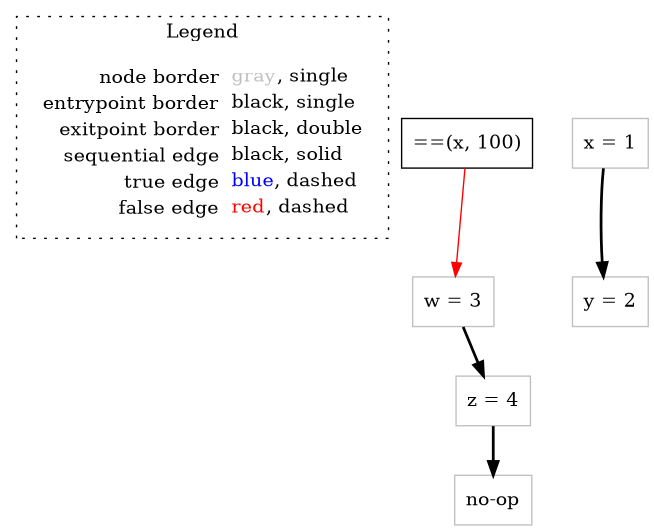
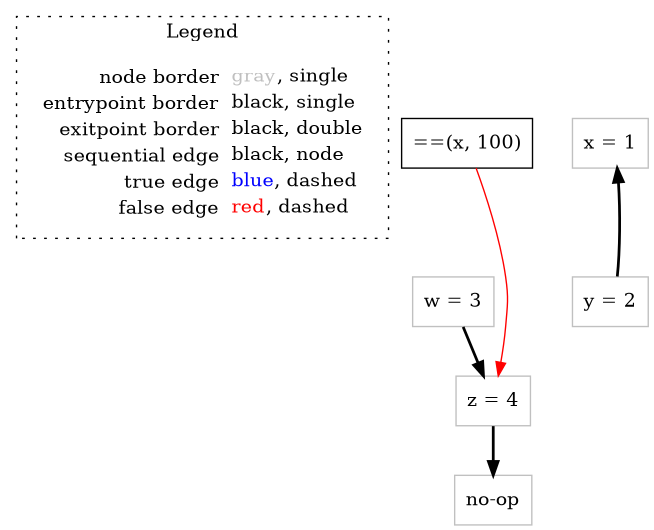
node "node border": text ", solid" -> ", node"
edge "==(x, 100)" -> "w = 3": now "==(x, 100)" -> "z = 4"
edge "x = 1" -> "y = 2": reversed
